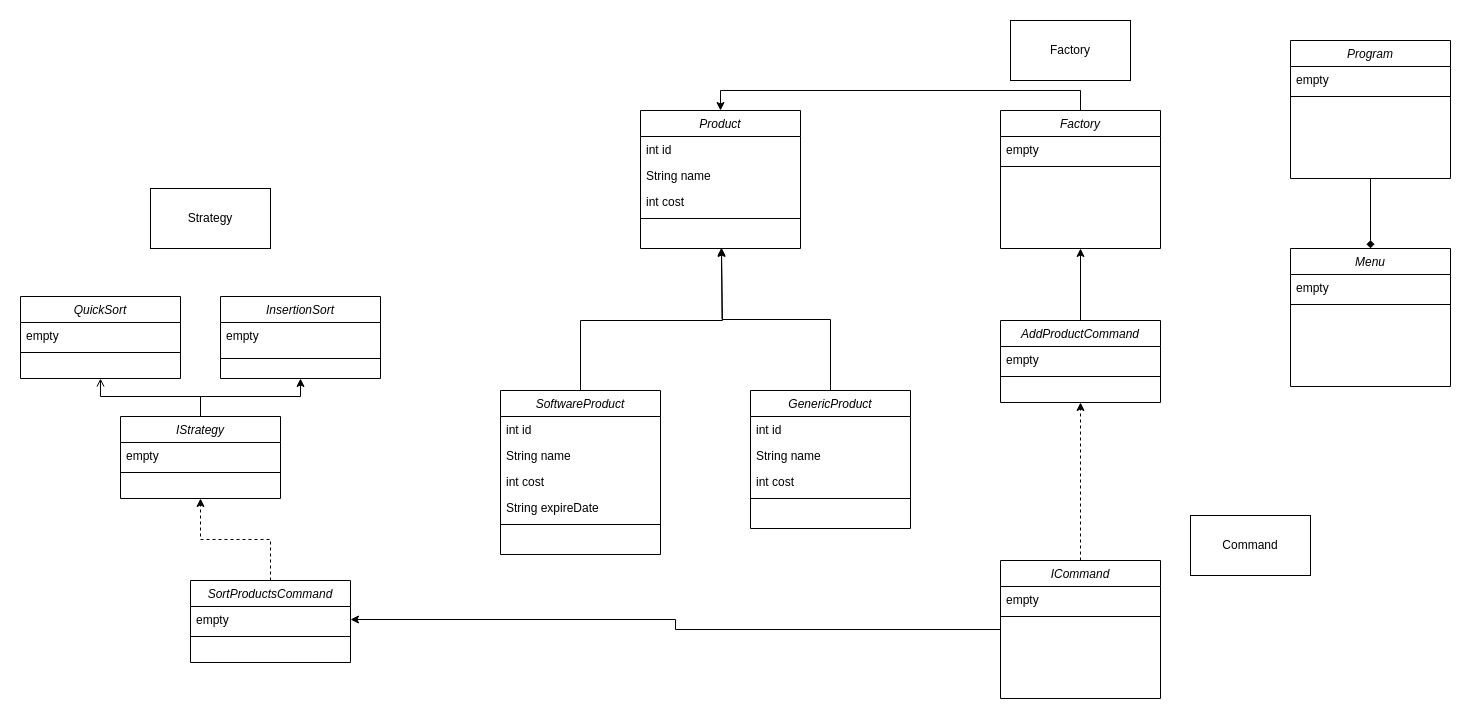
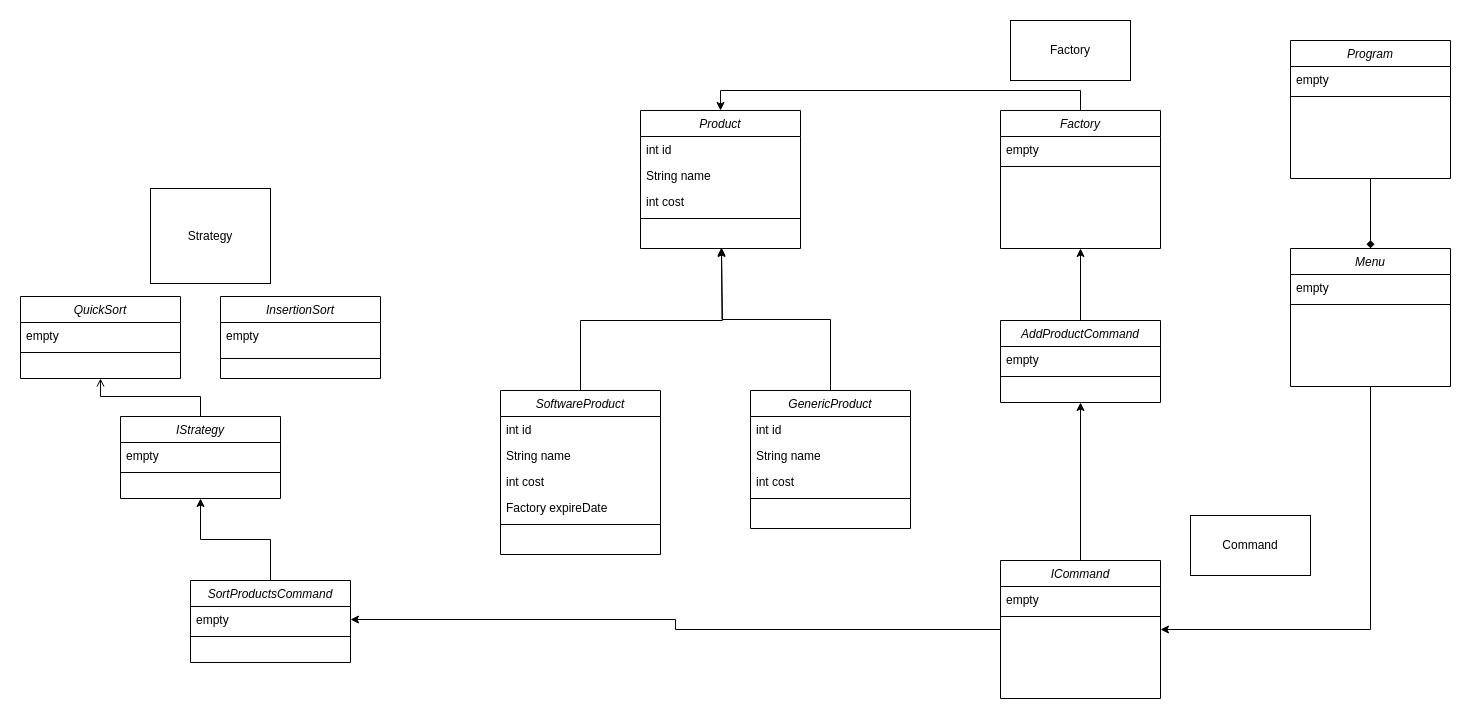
node "Strategy": size 120x60 -> 120x95
edge "IStrategy" -> "InsertionSort": removed
edge "ICommand" -> "AddProductCommand": style dashed -> solid
node "String expireDate": label "String expireDate" -> "Factory expireDate"
edge "SortProductsCommand" -> "IStrategy": style dashed -> solid
edge "Menu" -> "ICommand": added
